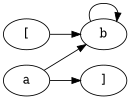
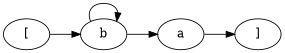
edge "a" -> "b": reversed
